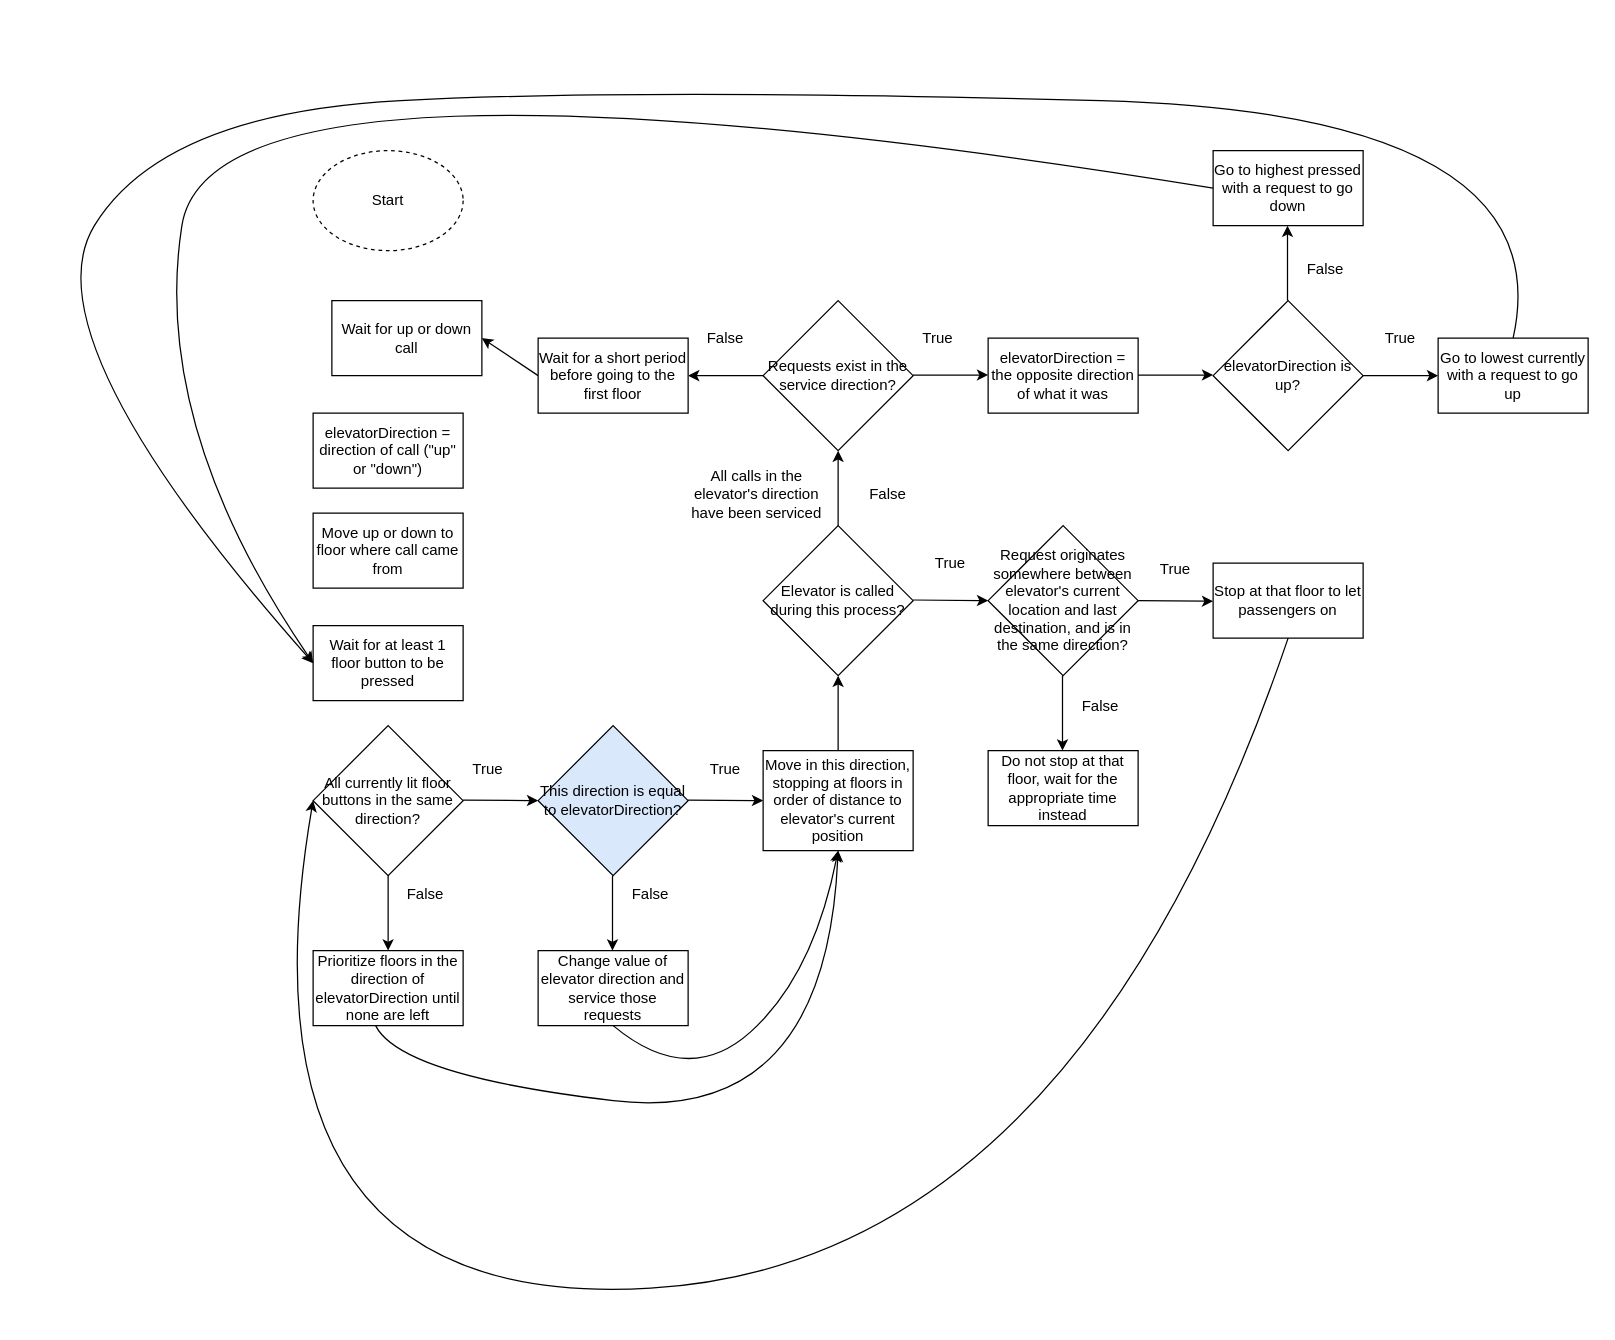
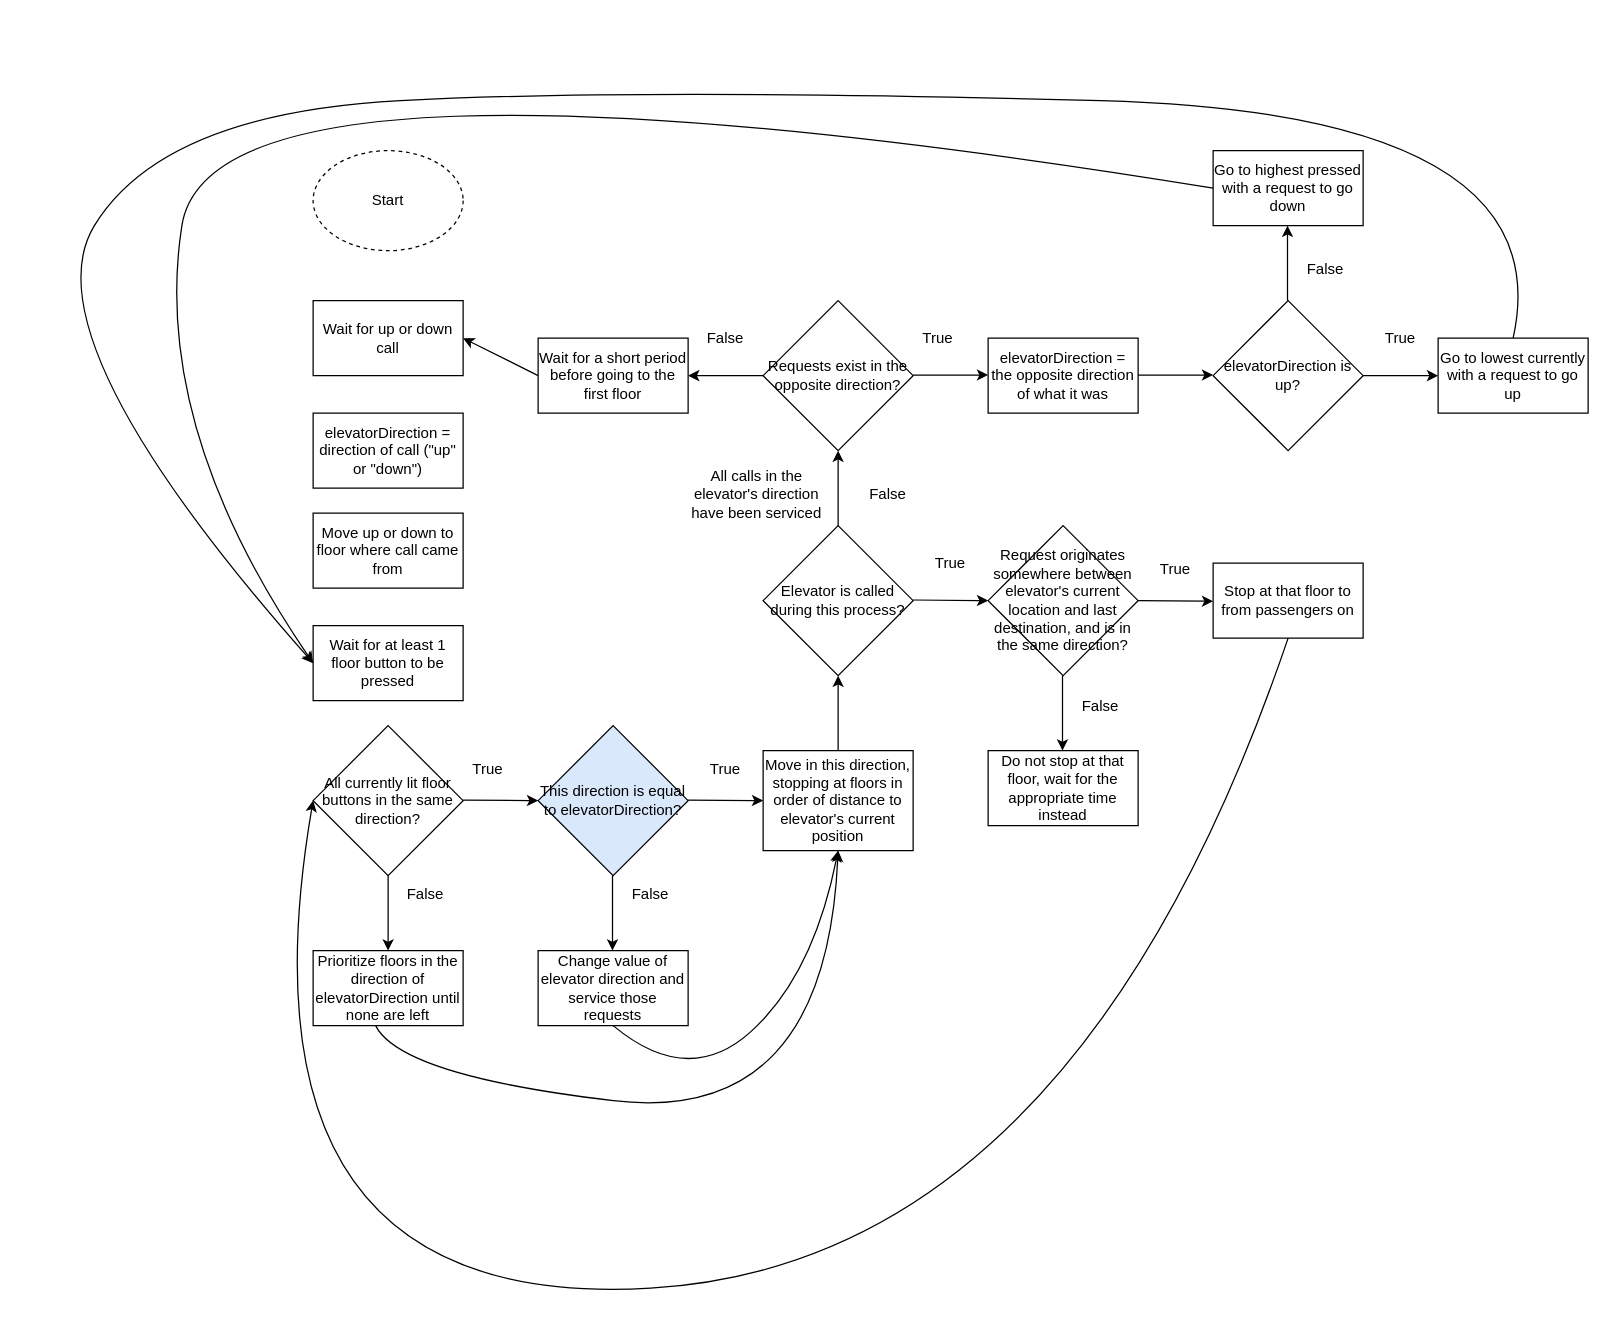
node "Wait for up or down call": moved (407, 338) -> (388, 338)
node "Requests exist in the service direction?": label "Requests exist in the service direction?" -> "Requests exist in the opposite direction?"
node "Stop at that floor to let passengers on": label "Stop at that floor to let passengers on" -> "Stop at that floor to from passengers on"
